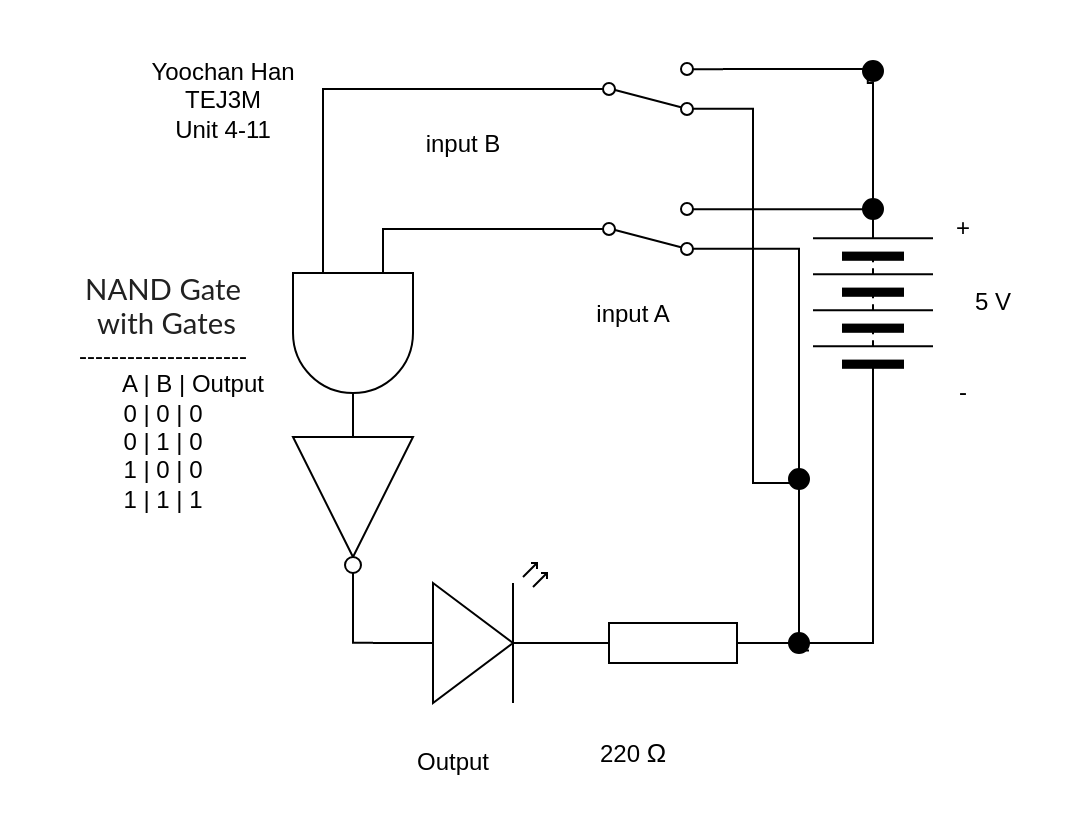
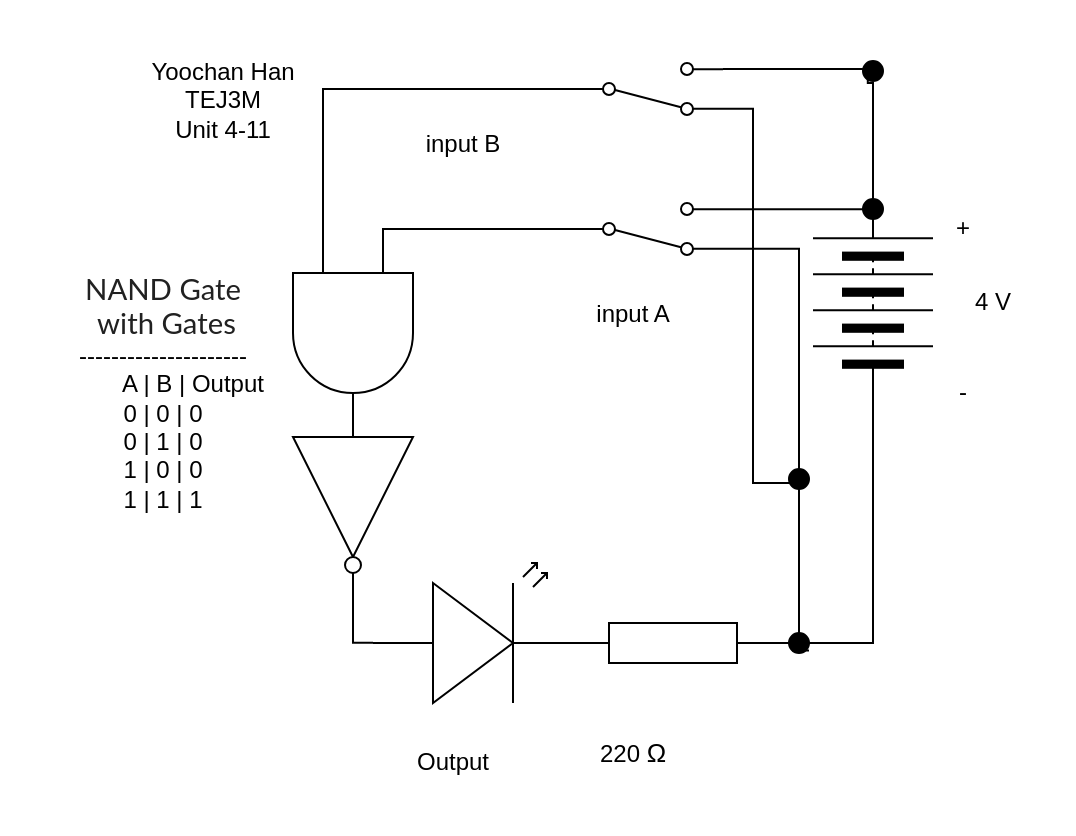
node "5 V": label "5 V" -> "4 V"
